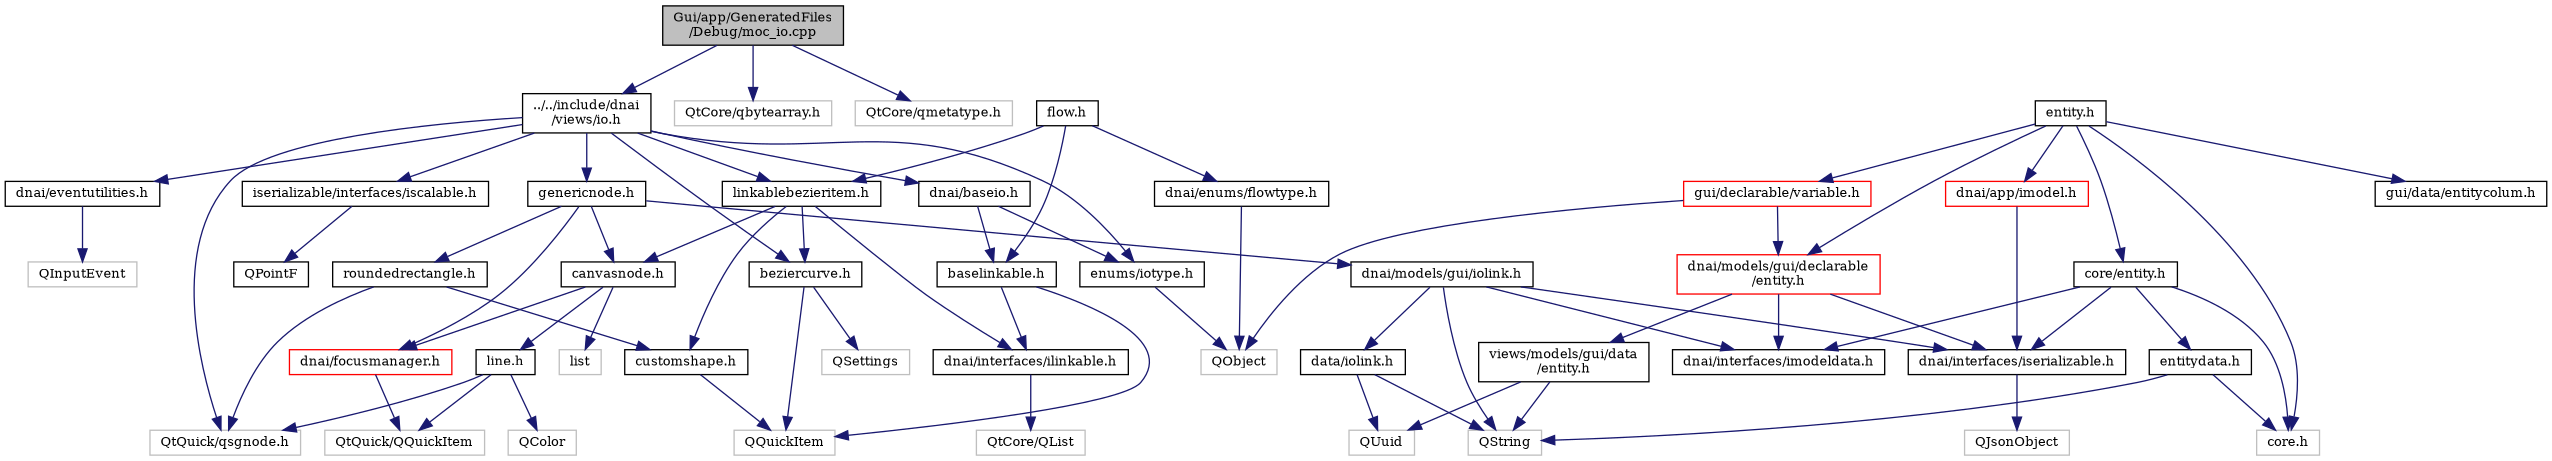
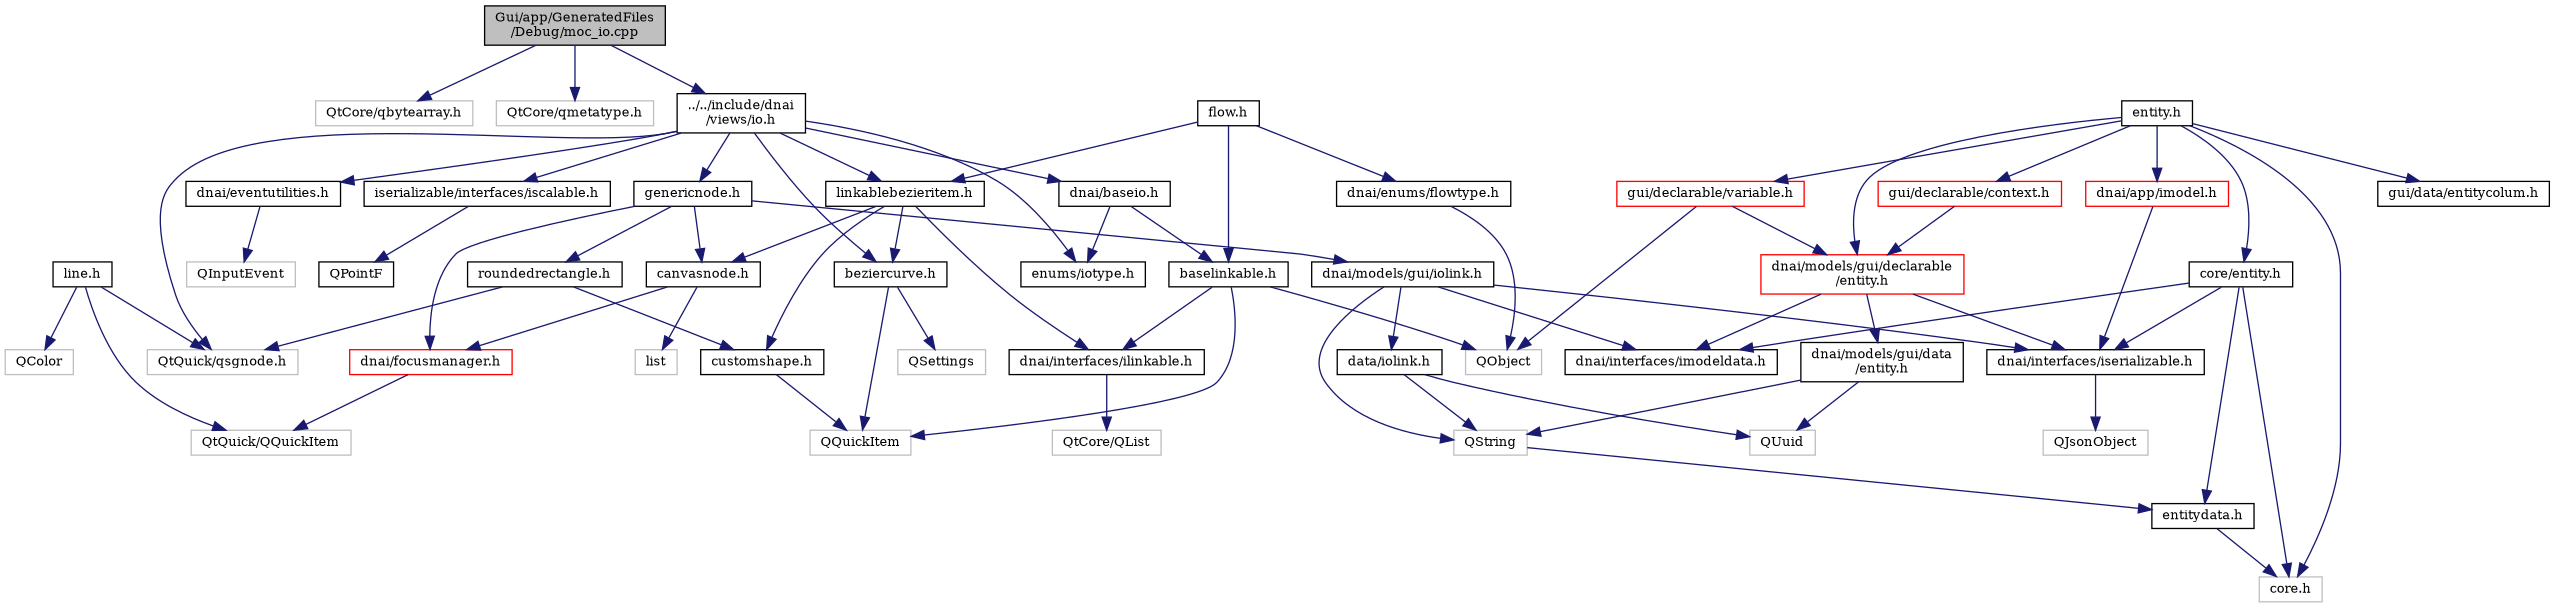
node "gui/declarable/context.h": added
edge "canvasnode.h" -> "line.h": removed
edge "enums/iotype.h" -> "QObject": now "baselinkable.h" -> "QObject"
node "views/models/gui/data /entity.h": label "views/models/gui/data /entity.h" -> "dnai/models/gui/data /entity.h"
edge "entitydata.h" -> "QString": reversed
